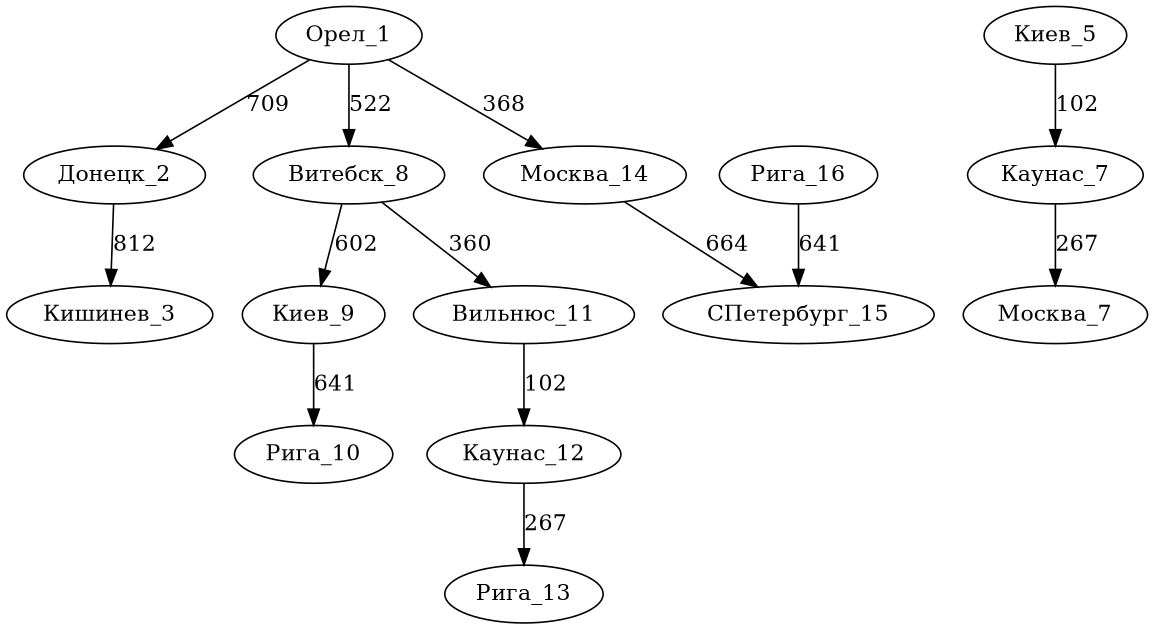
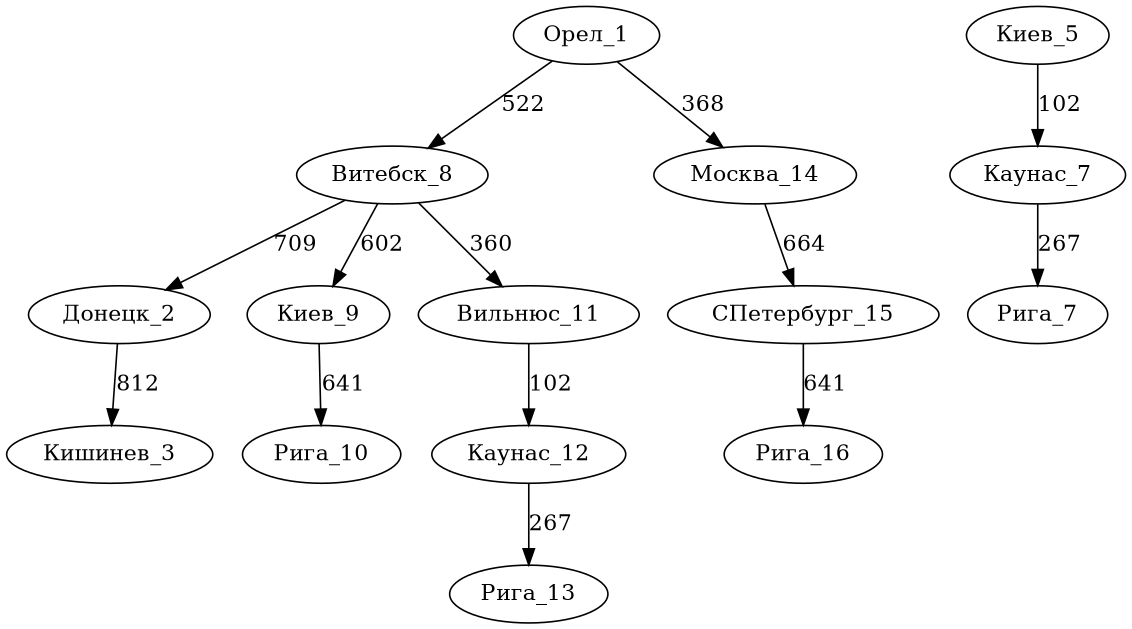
edge "Орел_1" -> "Донецк_2": now "Витебск_8" -> "Донецк_2"
edge "Рига_16" -> "СПетербург_15": reversed
node "Москва_7": label "Москва_7" -> "Рига_7"
